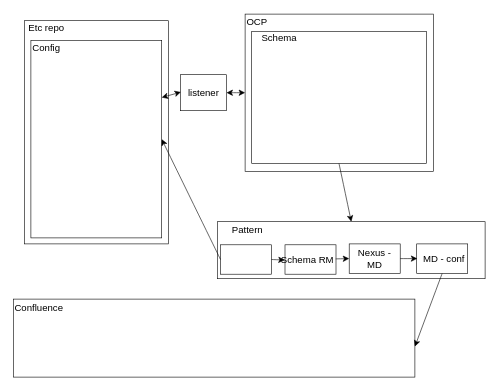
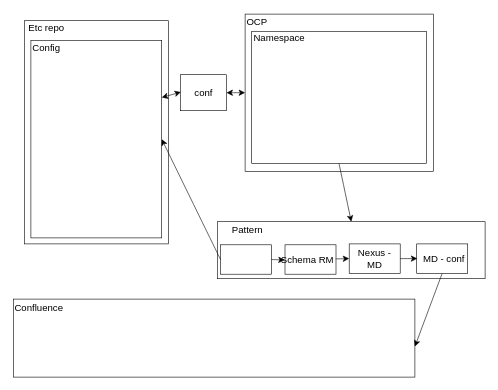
node "Schema": label "Schema" -> "Namespace"
node "listener": label "listener" -> "conf"
